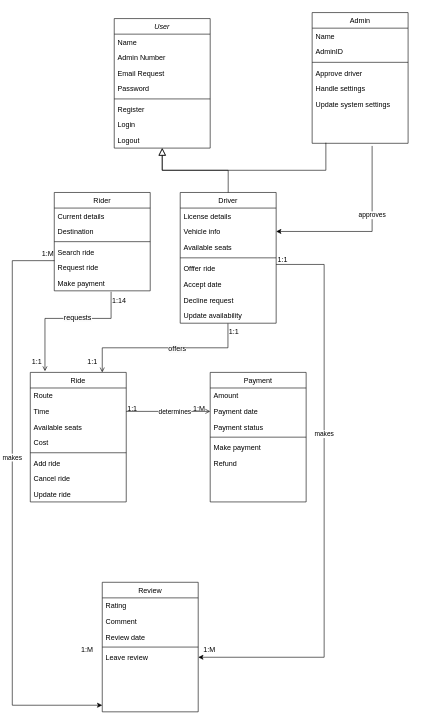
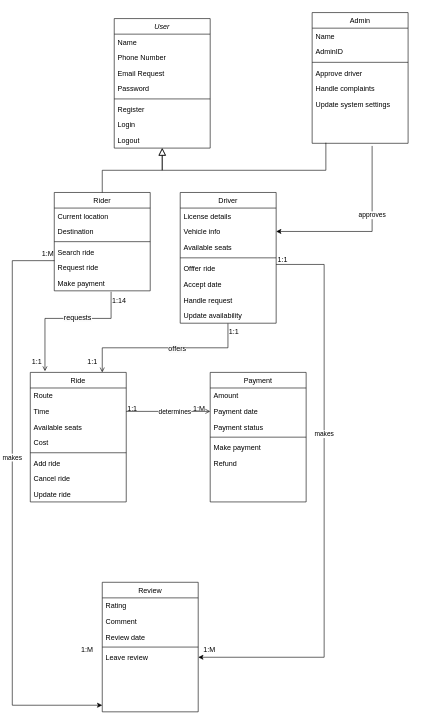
node "Admin Number": label "Admin Number" -> "Phone Number"
node "Handle settings": label "Handle settings" -> "Handle complaints"
edge "Rider" -> "User": added
edge "Driver" -> "User": removed
node "Current details": label "Current details" -> "Current location"
node "Decline request": label "Decline request" -> "Handle request"
